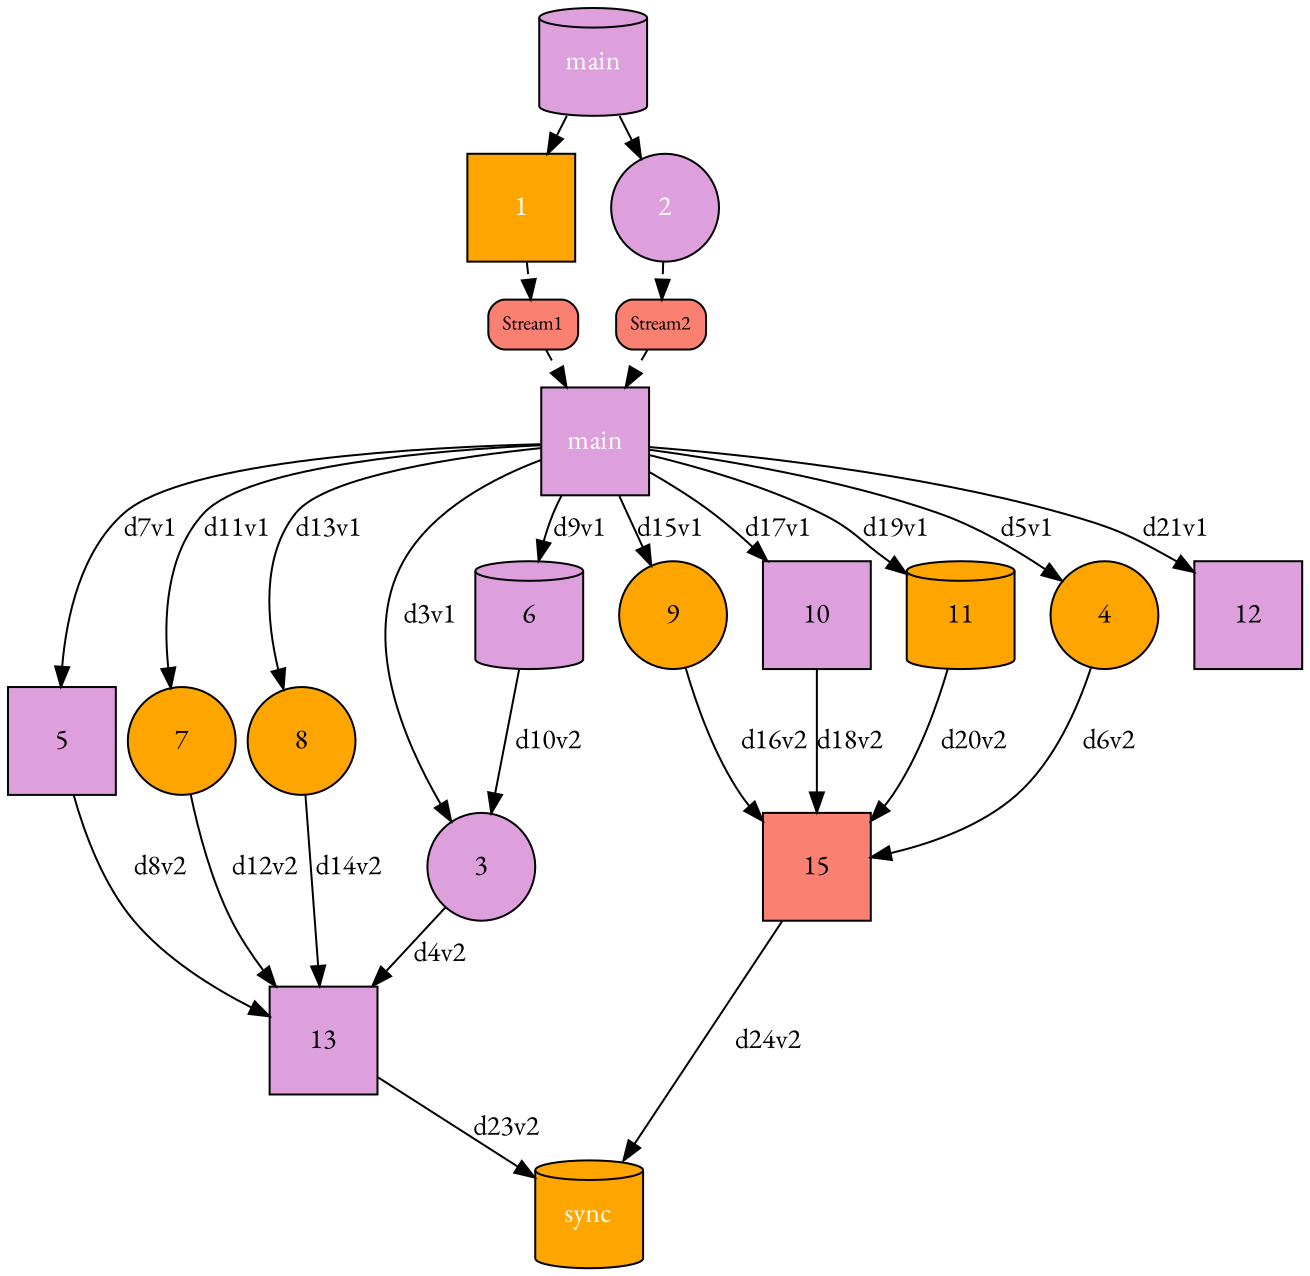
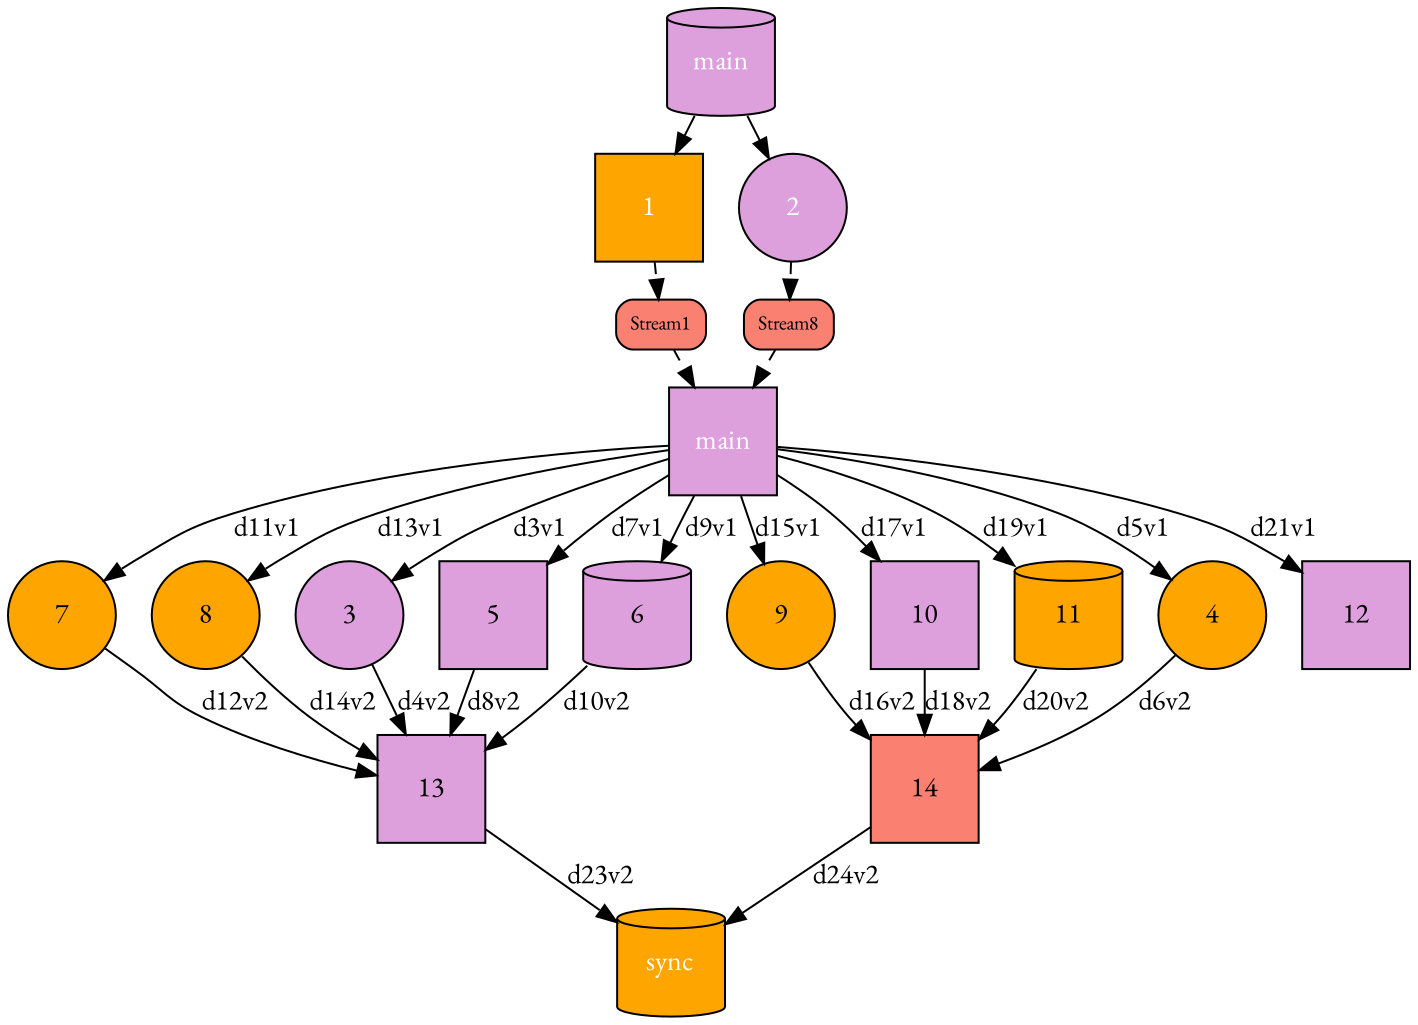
node "Stream2": label "Stream2" -> "Stream8"
edge "6" -> "3": now "6" -> "13"
node "15": label "15" -> "14"
